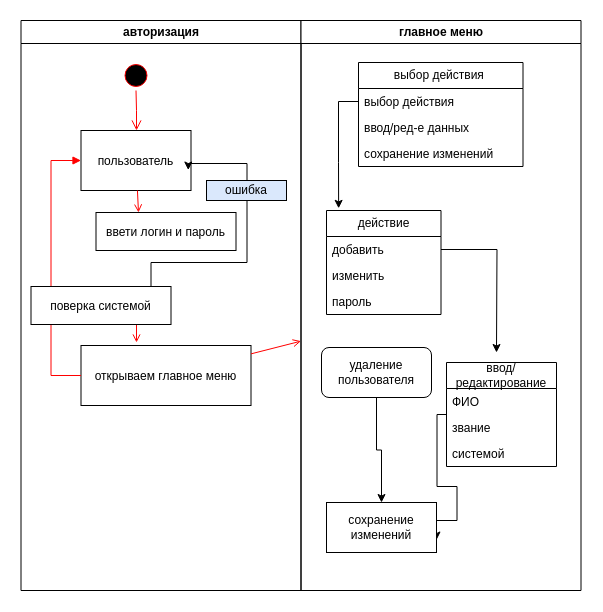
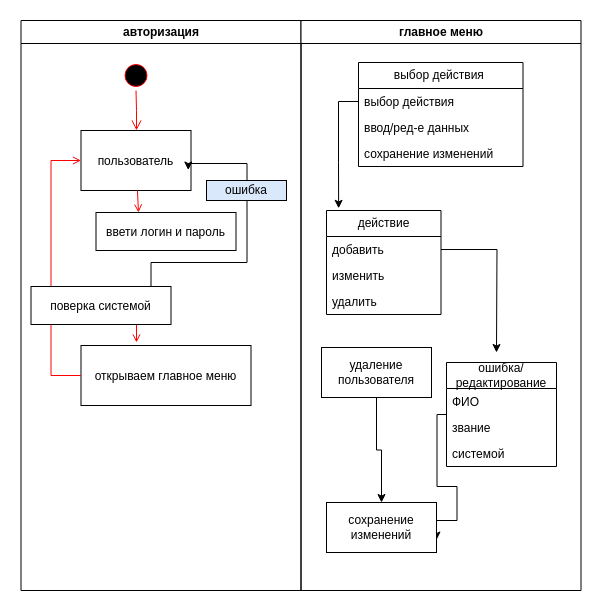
edge "открываем главное меню" -> "пользователь": arrowhead block -> open
node "пароль": label "пароль" -> "удалить"
edge "открываем главное меню" -> "главное меню": removed
node "удаление пользователя": shape rounded rectangle -> rectangle
node "ввод/редактирование": label "ввод/редактирование" -> "ошибка/редактирование"
